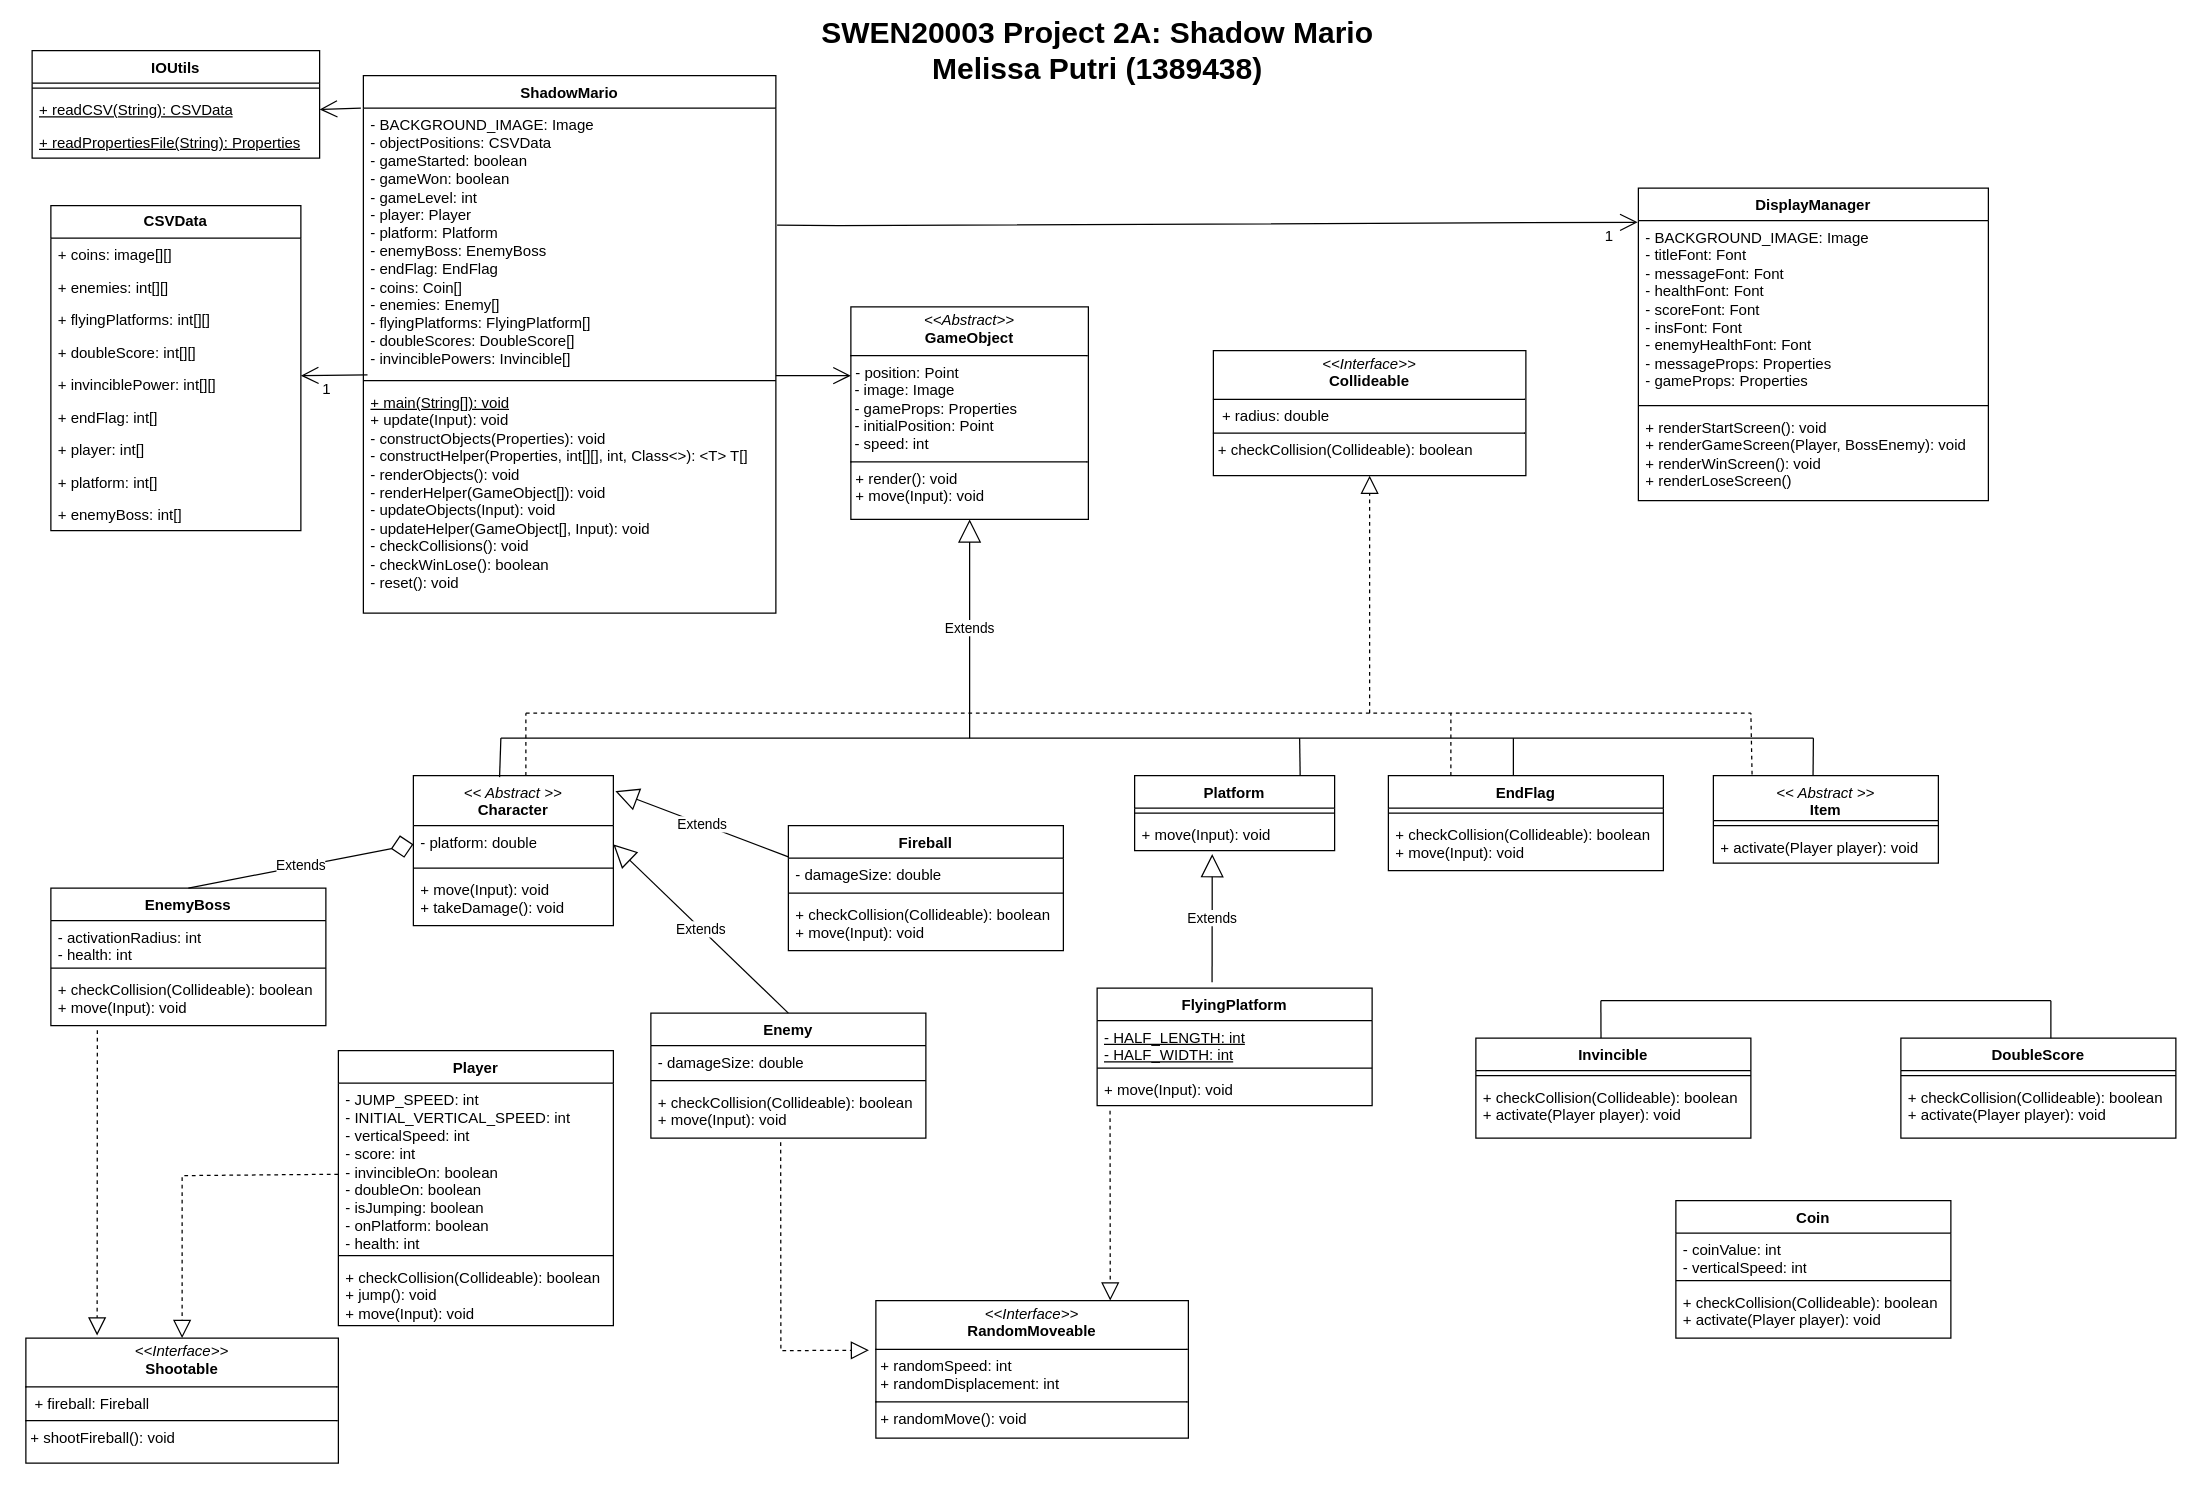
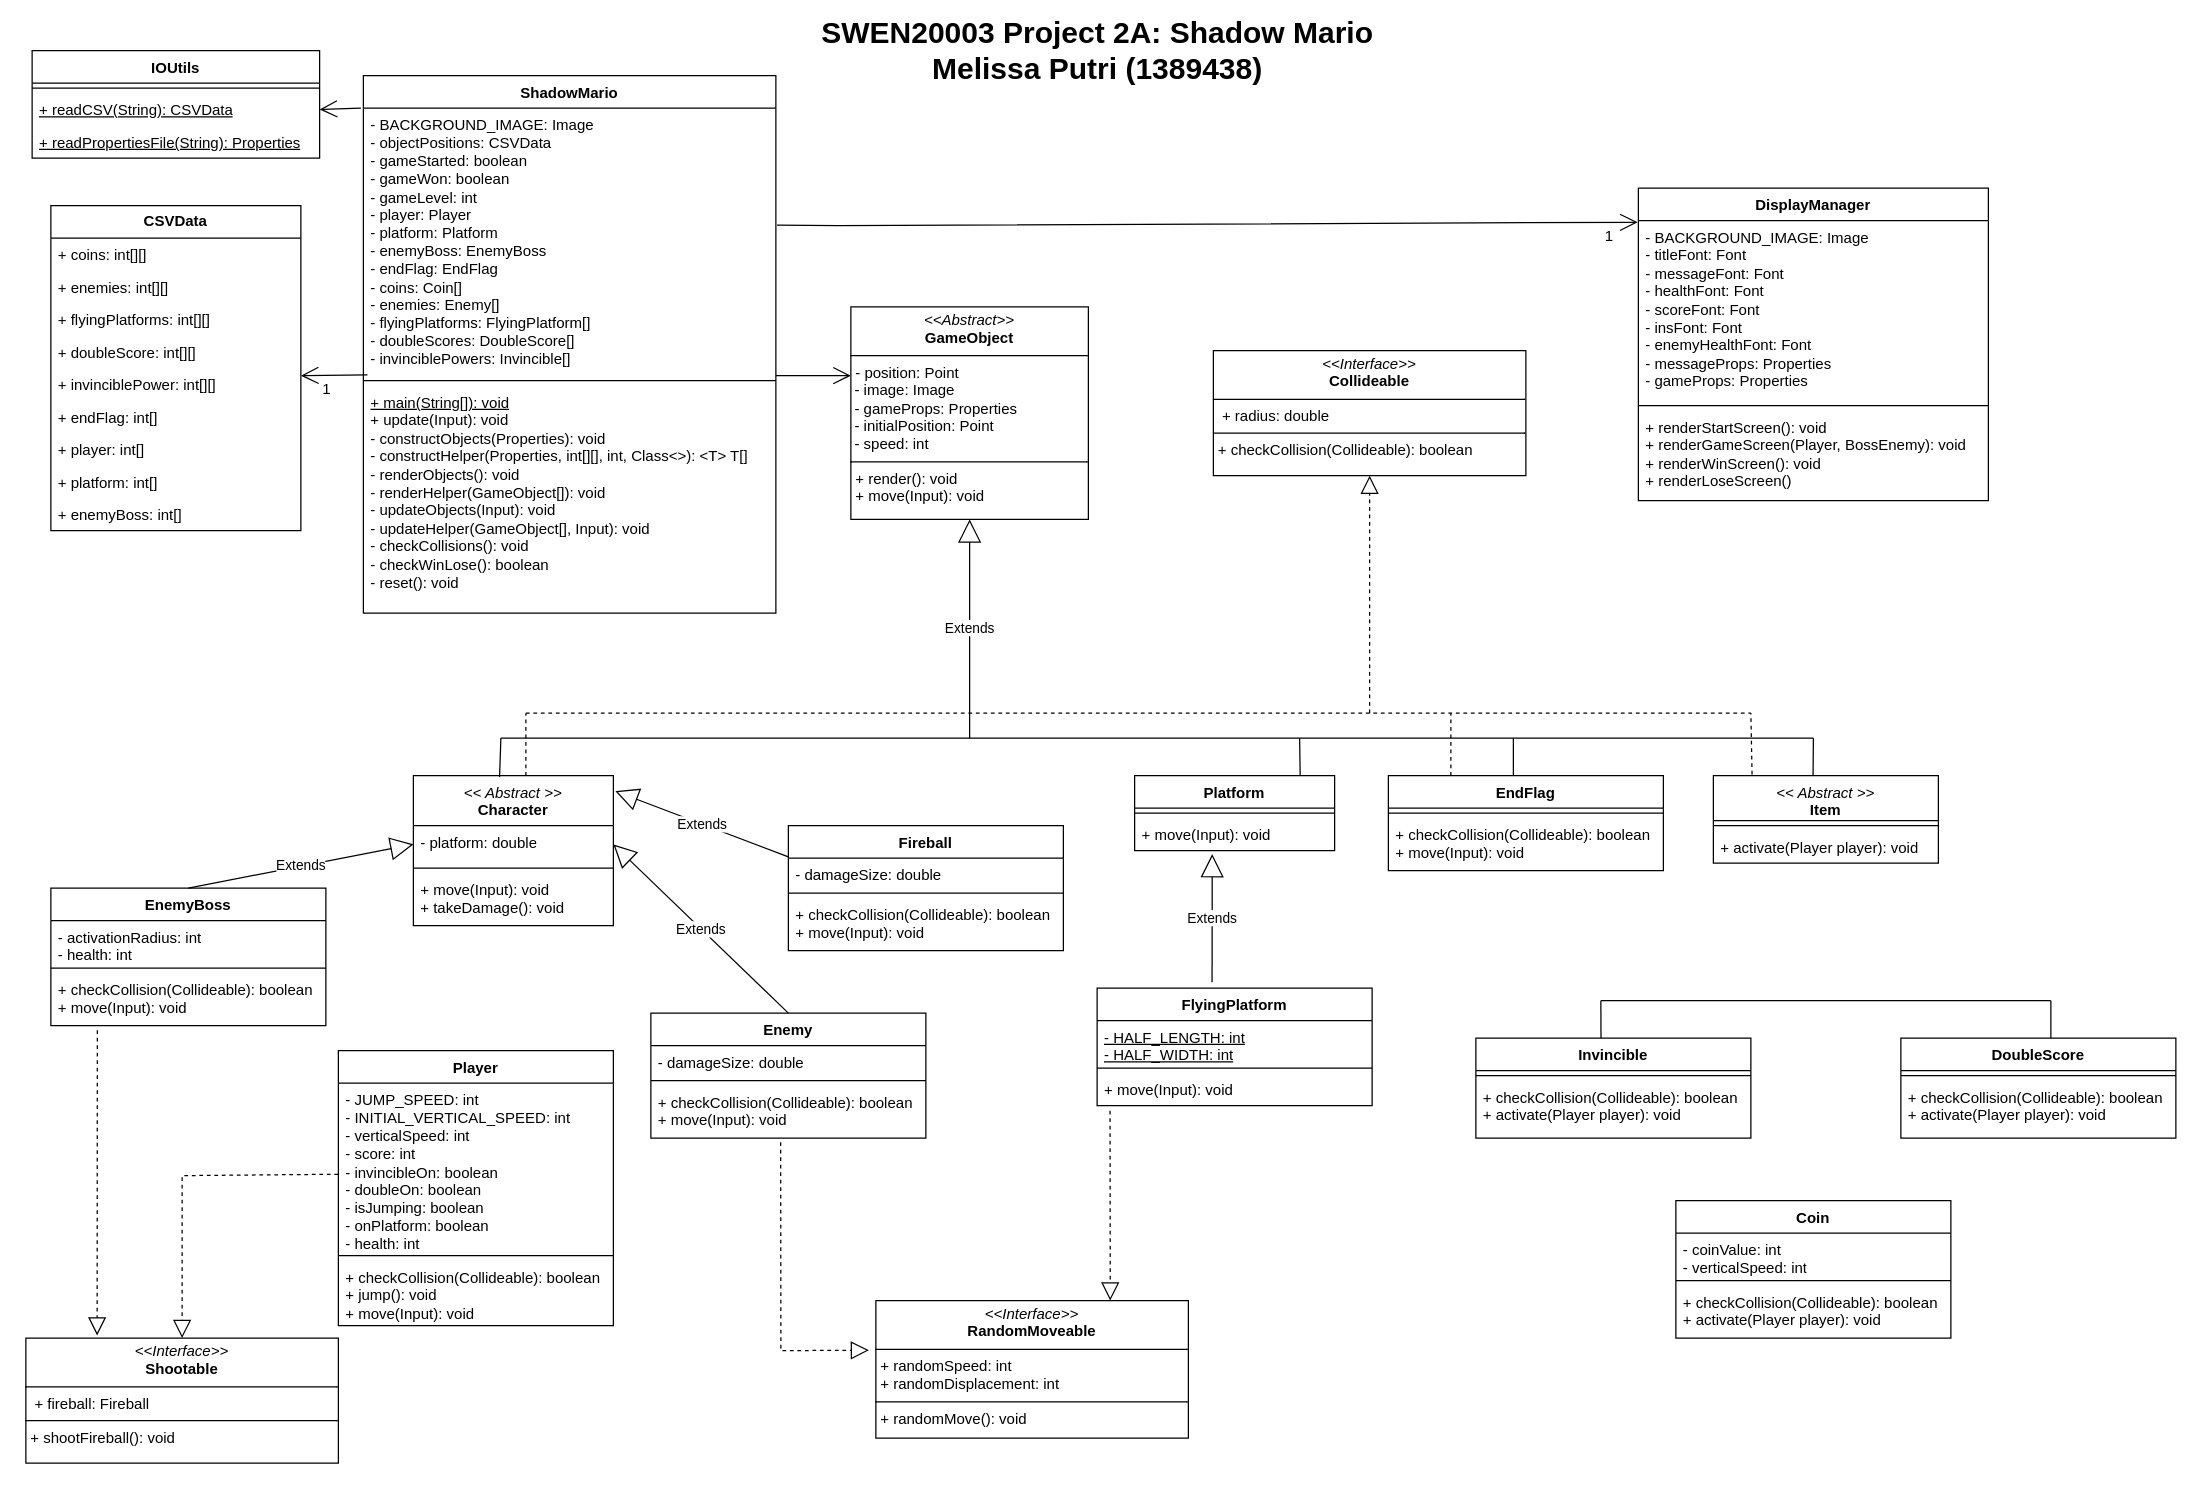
node "+ coins: image[][]": label "+ coins: image[][]" -> "+ coins: int[][]"
edge "EnemyBoss" -> "- platform: double": arrowhead diamond -> block
